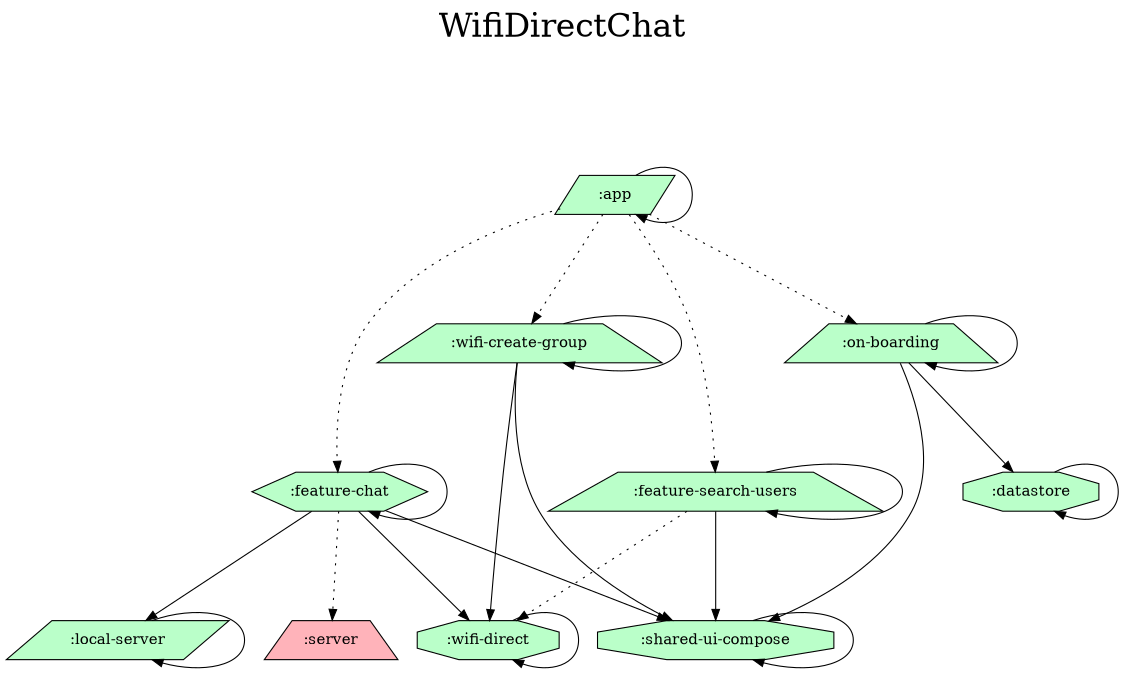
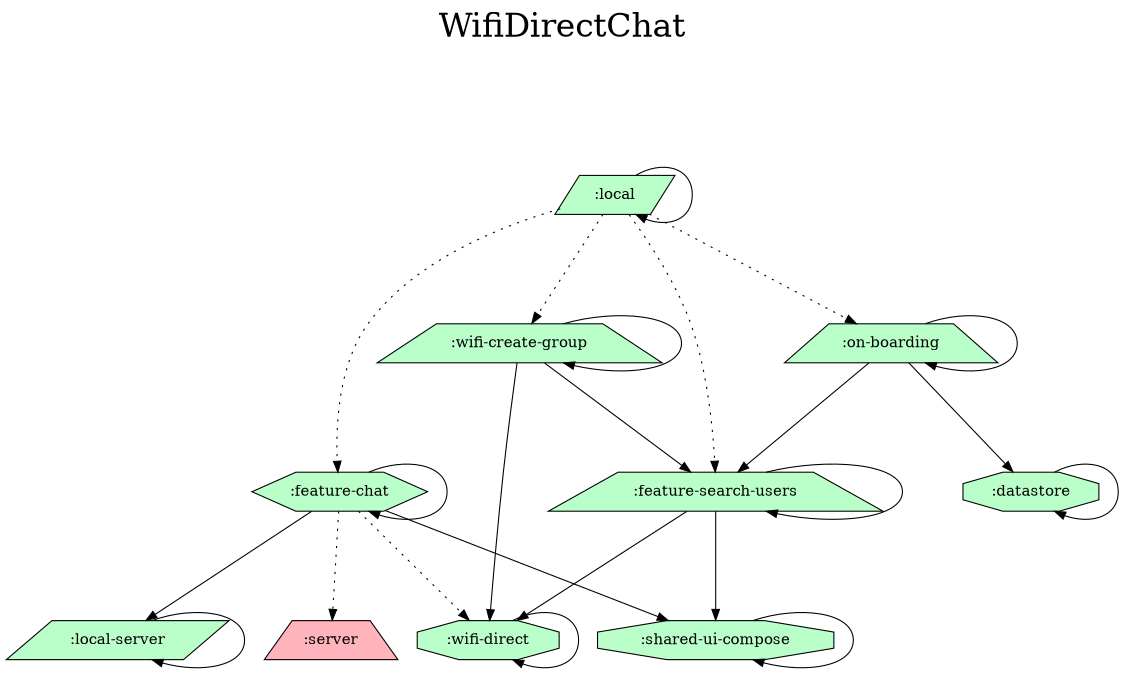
node ":app": label ":app" -> ":local"
edge ":wifi-create-group" -> ":shared-ui-compose": now ":wifi-create-group" -> ":feature-search-users"
edge ":on-boarding" -> ":shared-ui-compose": now ":on-boarding" -> ":feature-search-users"
edge ":feature-chat" -> ":wifi-direct": style solid -> dotted
edge ":feature-search-users" -> ":wifi-direct": style dotted -> solid
